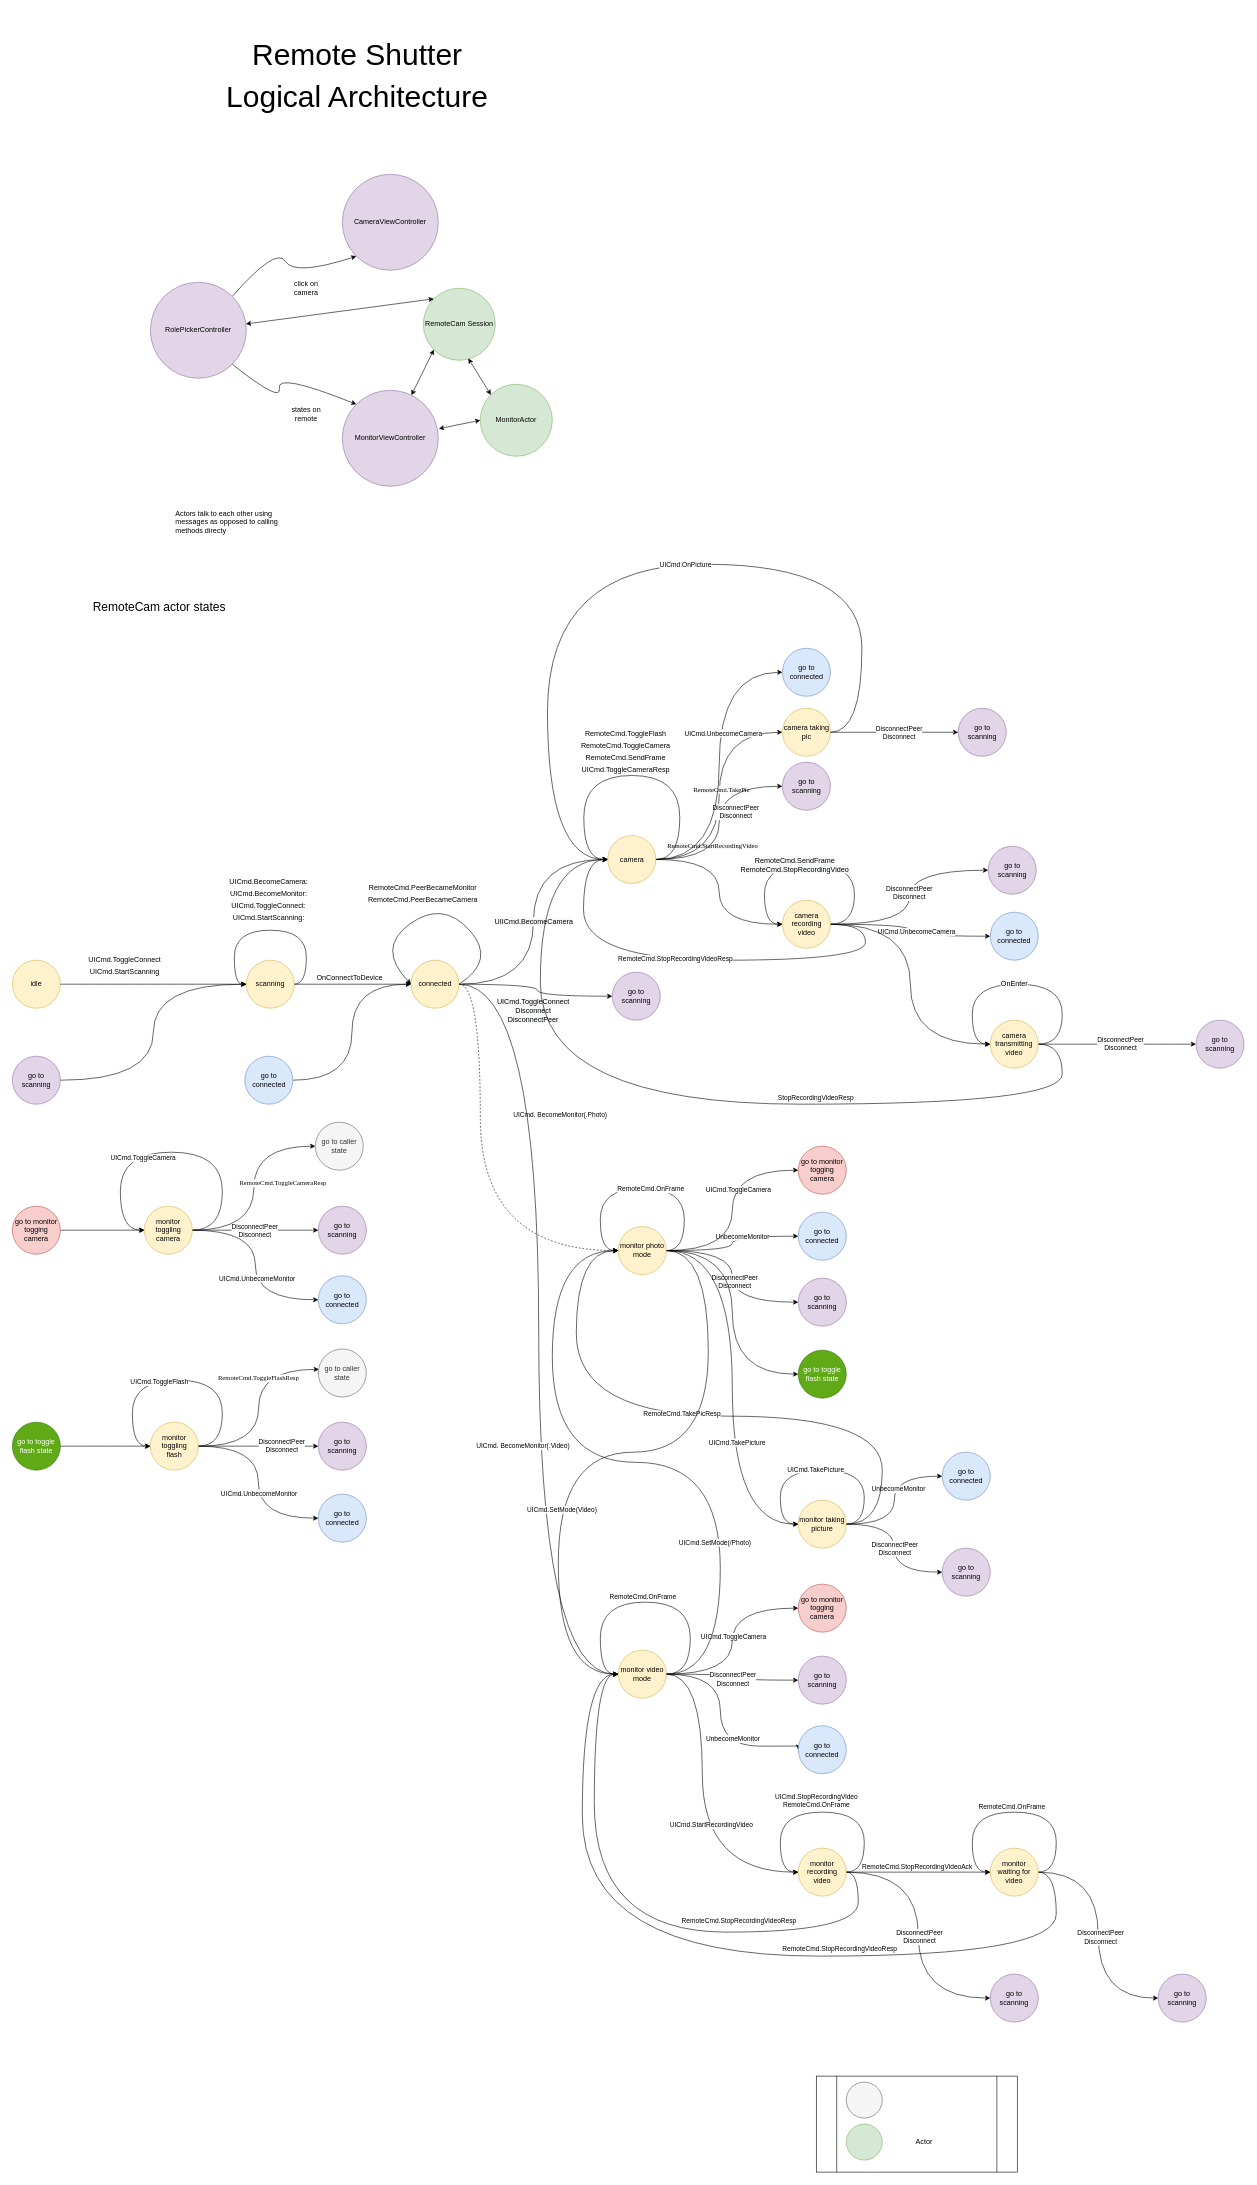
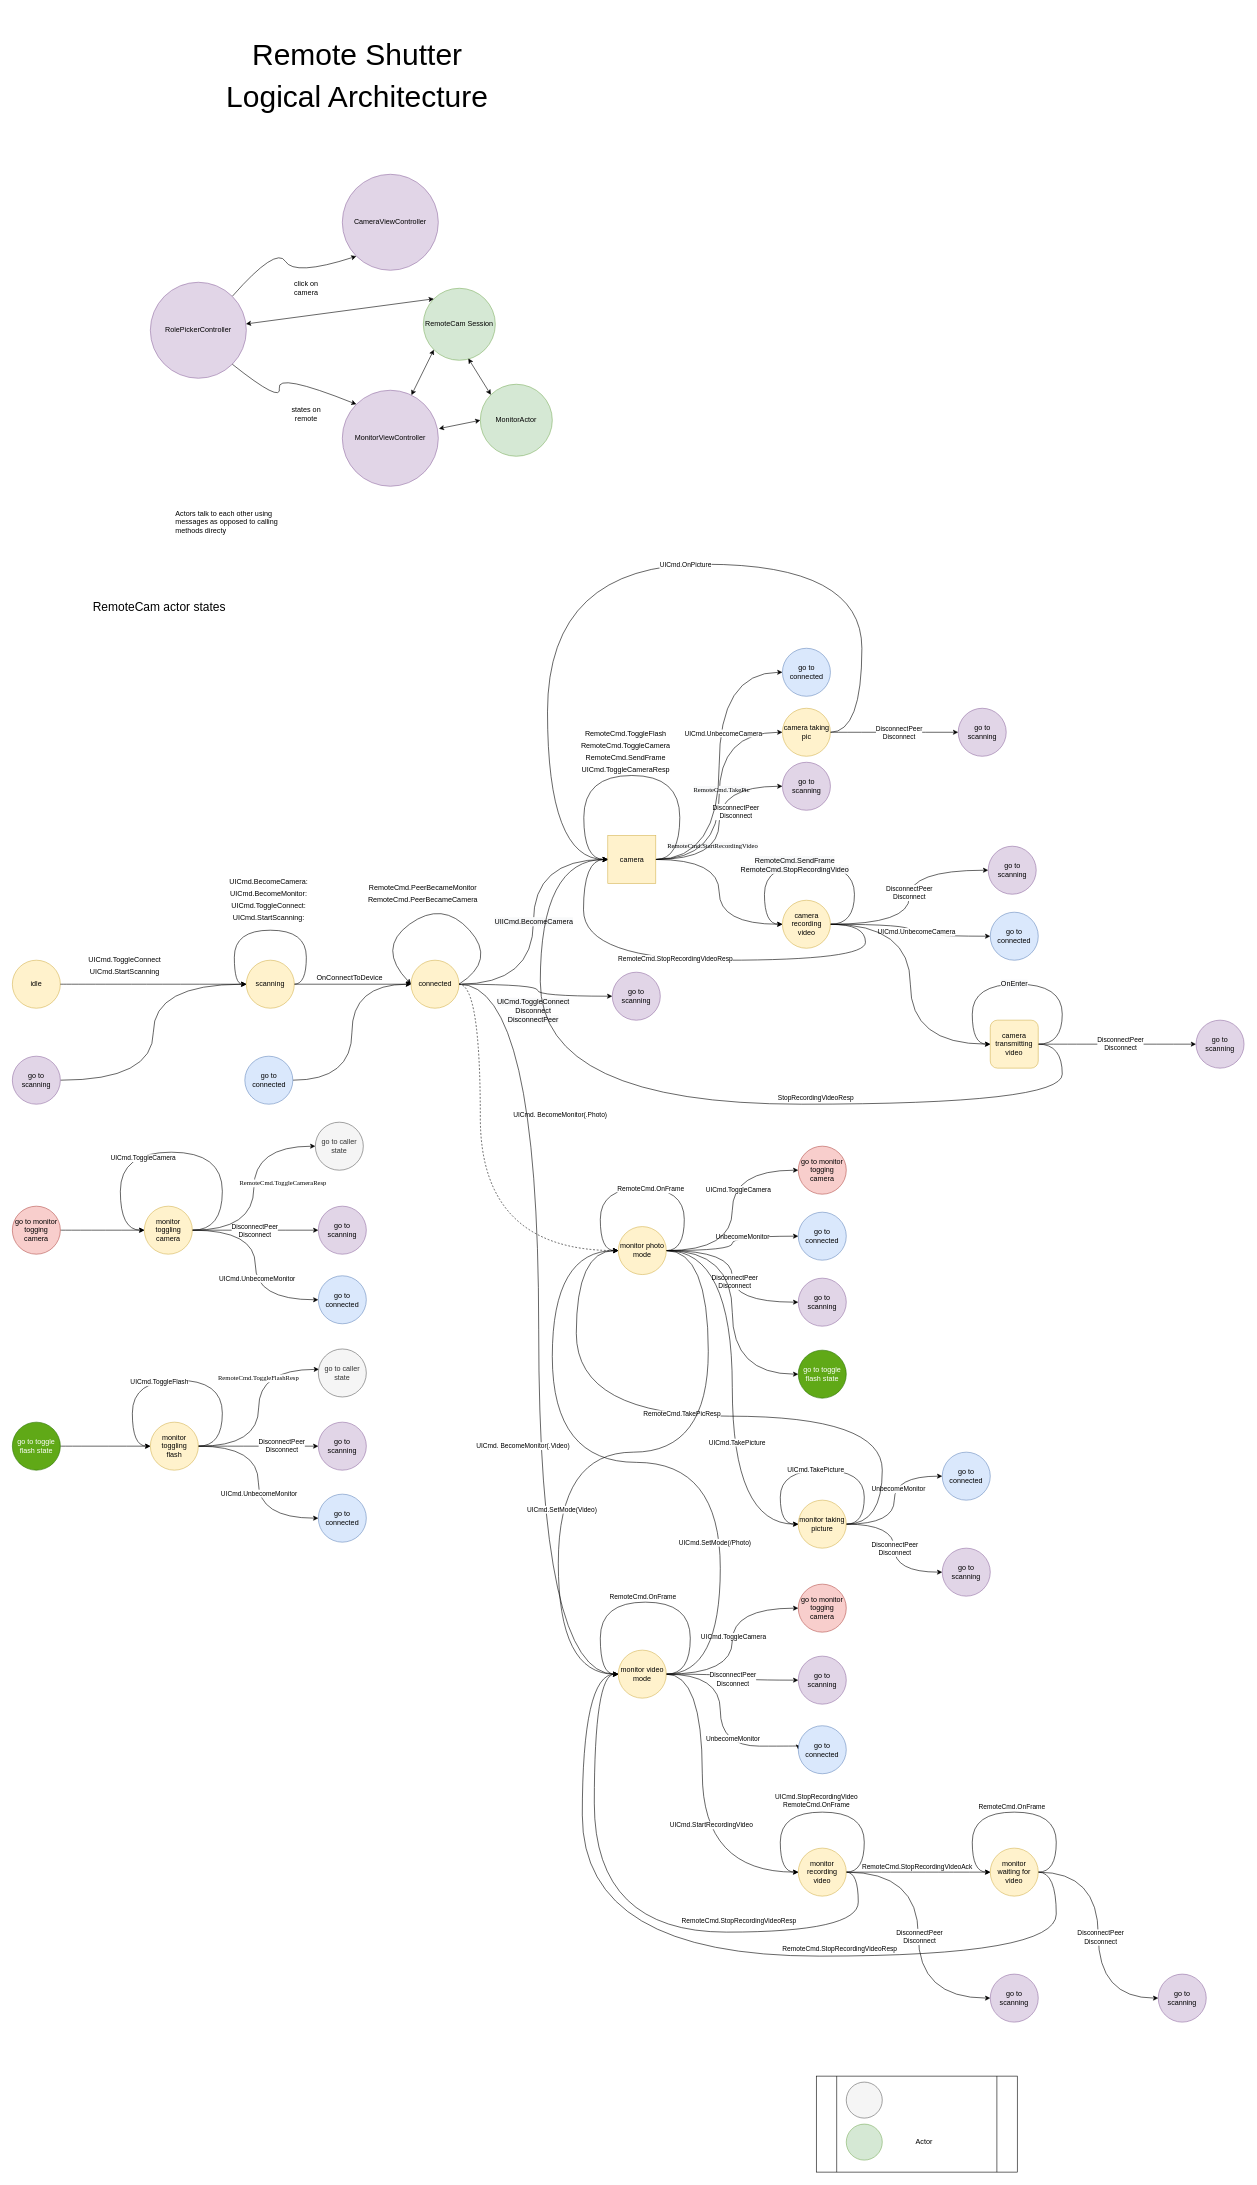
node "camera": shape ellipse -> rectangle
node "camera transmitting video": shape ellipse -> rounded rectangle
